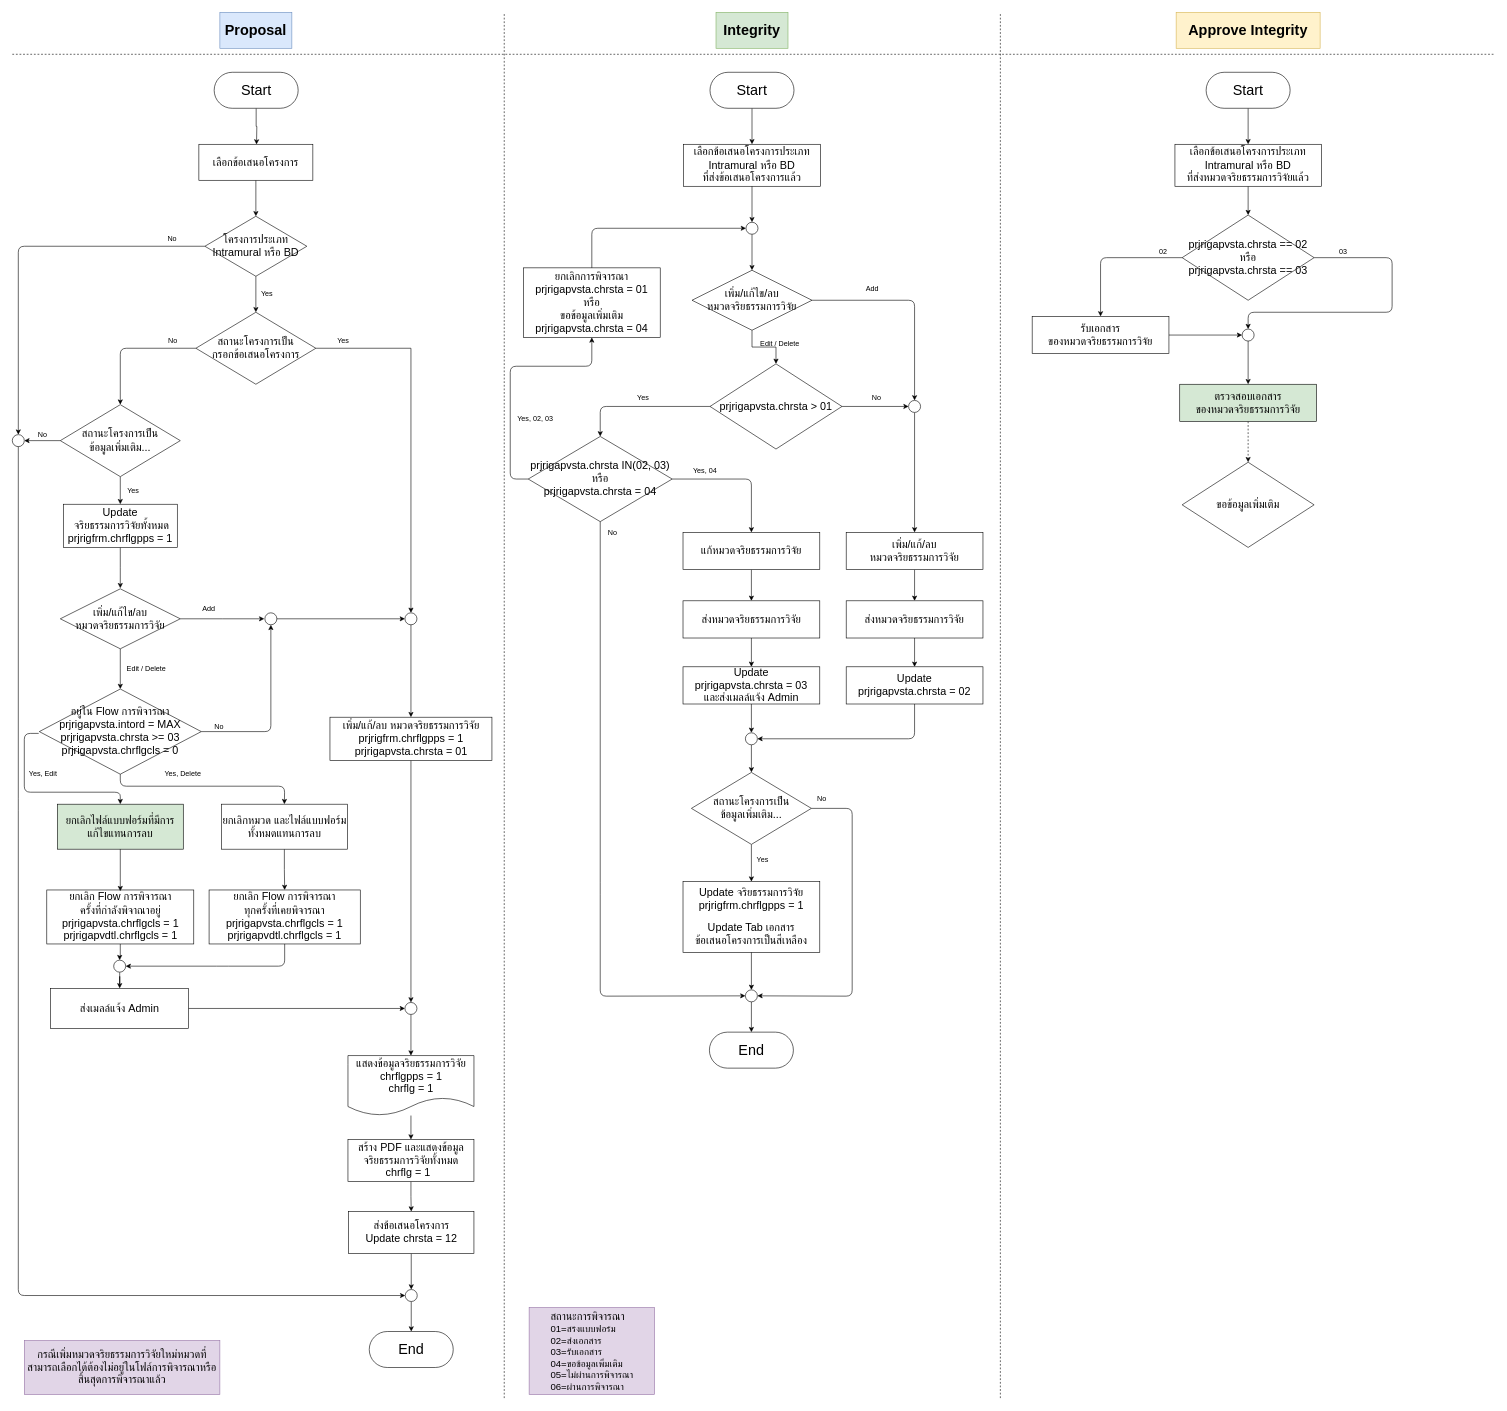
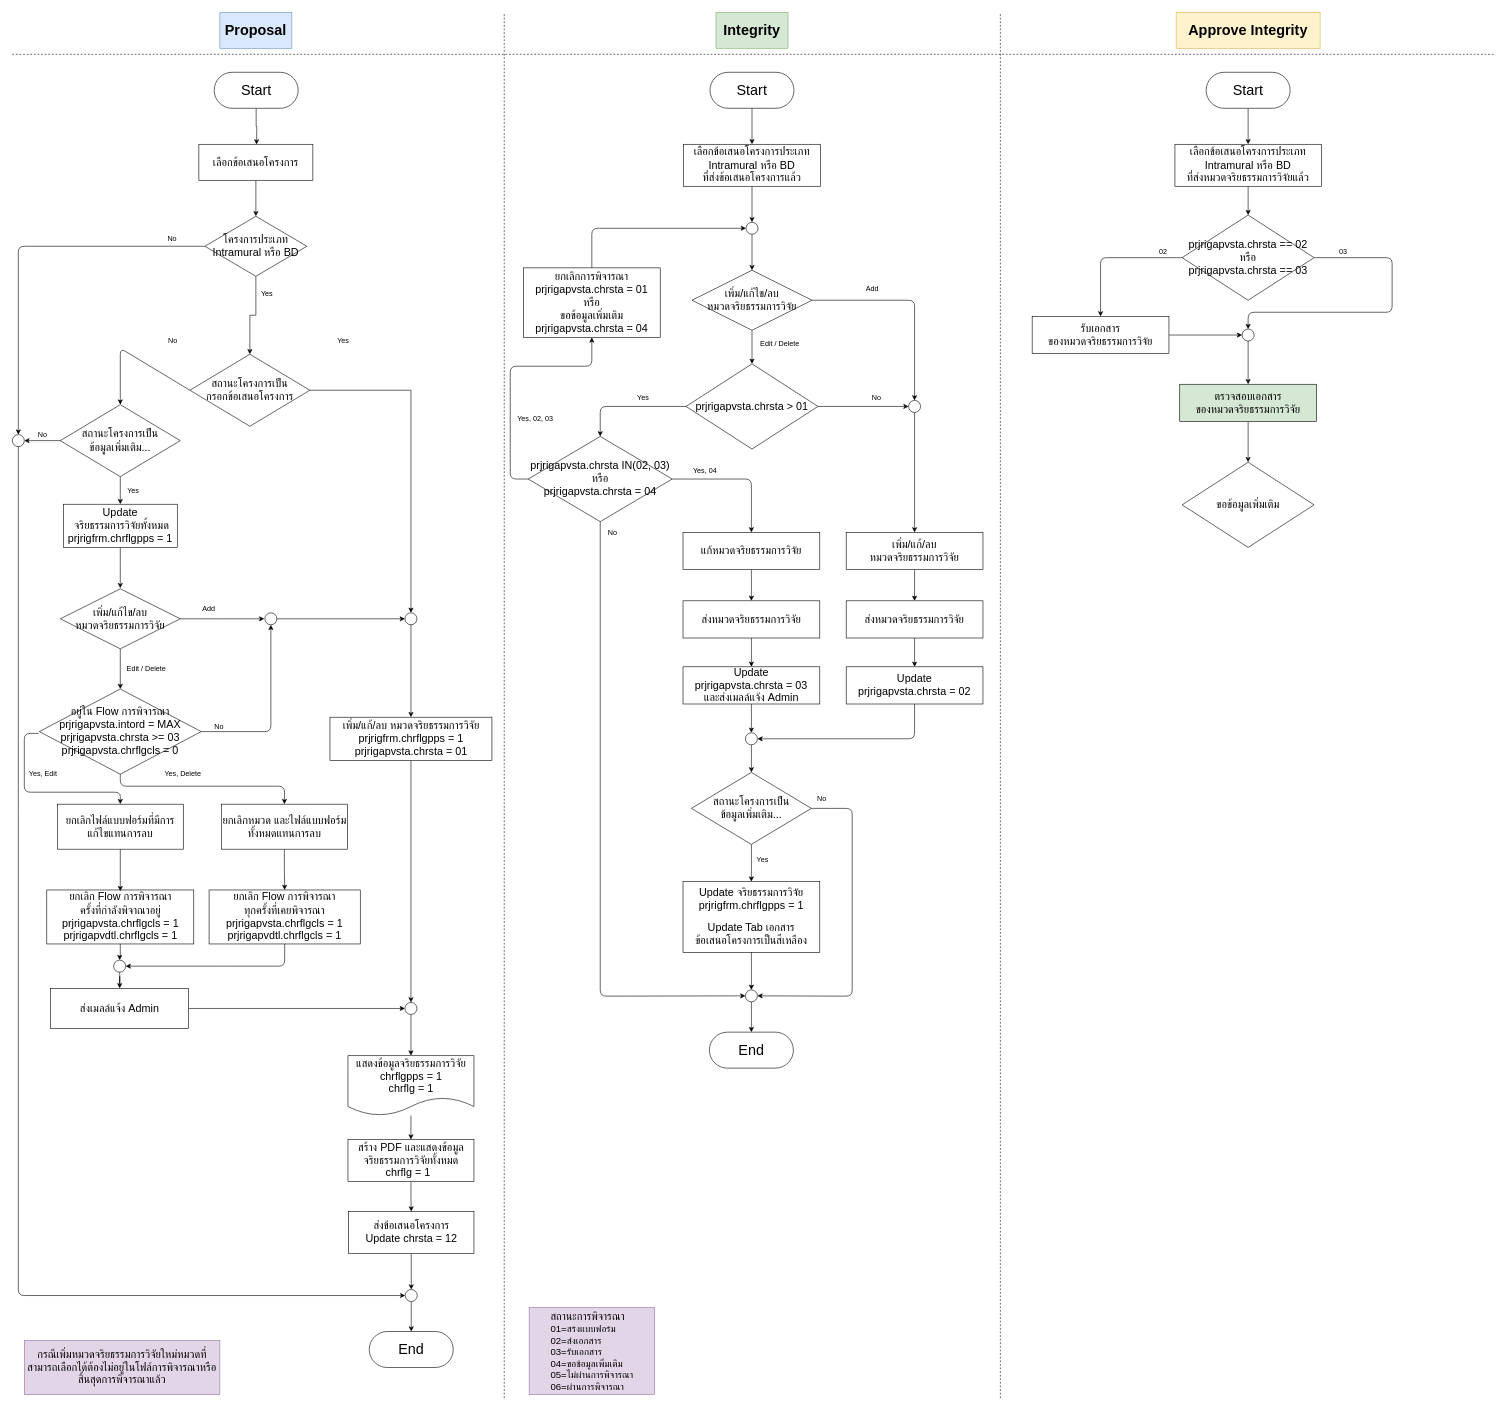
node "สถานะโครงการเป็น กรอกข้อเสนอโครงการ": moved (256, 348) -> (250, 390)
node "prjrigapvsta.chrsta > 01": moved (776, 407) -> (752, 407)
edge "ตรวจสอบเอกสาร ของหมวดจริยธรรมการวิจัย" -> "ขอข้อมูลเพิ่มเติม": style dashed -> solid
node "ยกเลิกไฟล์แบบฟอร์มที่มีการแก้ไขแทนการลบ": fillcolor #d5e8d4 -> #ffffff
